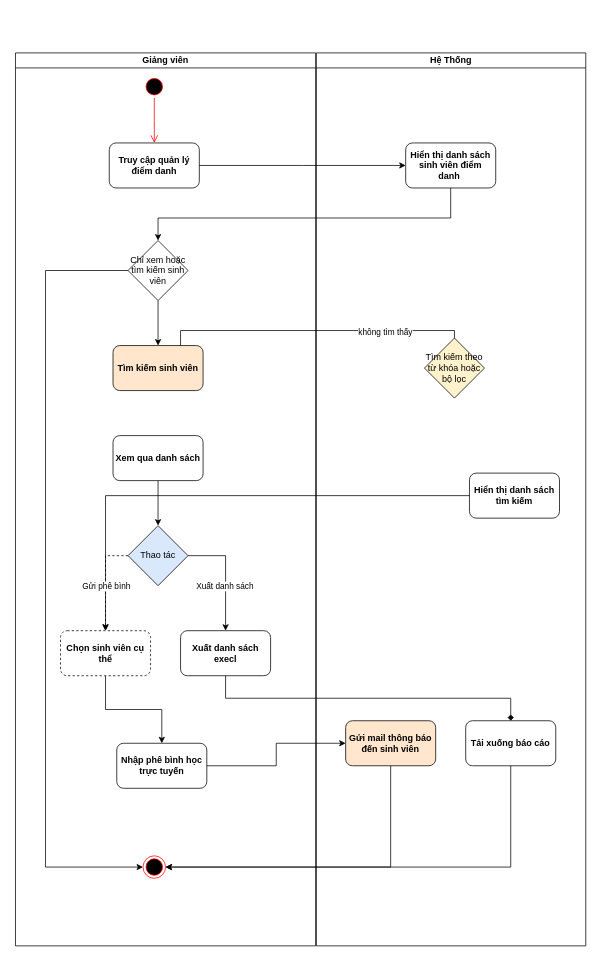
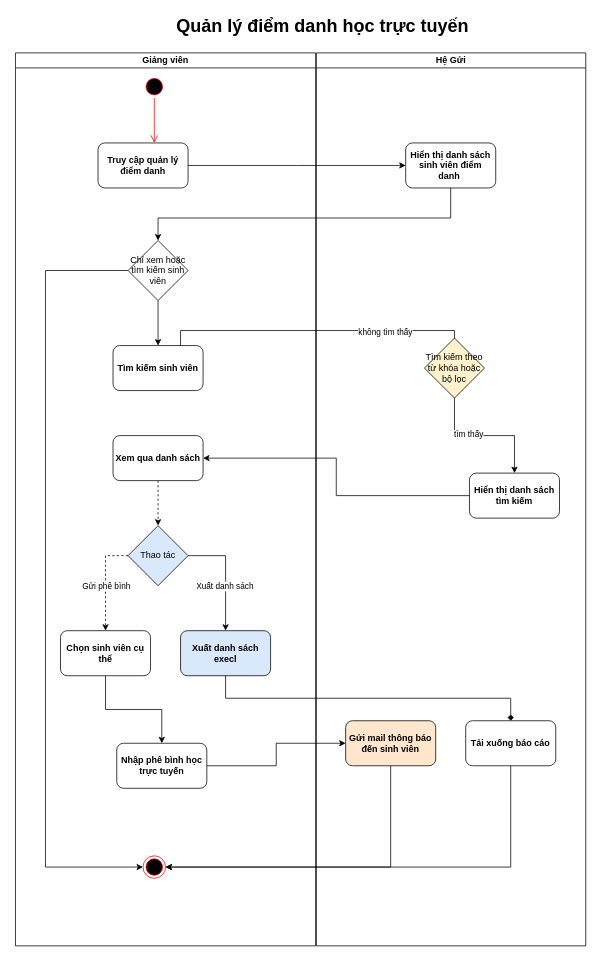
node "Quản lý điểm danh học trực tuyến": added
node "Hệ Thống": label "Hệ Thống" -> "Hệ Gửi"
node "Truy cập quản lý điểm danh": moved (154, 165) -> (143, 165)
node "Tìm kiếm sinh viên": fillcolor #ffe6cc -> #ffffff
edge "Tìm kiếm theo từ khóa hoặc bộ lọc" -> "Hiển thị danh sách tìm kiếm": added, label "tìm thấy"
edge "Hiển thị danh sách tìm kiếm" -> "Chọn sinh viên cụ thể": now "Hiển thị danh sách tìm kiếm" -> "Xem qua danh sách"
edge "Xem qua danh sách" -> "Thao tác": style solid -> dashed
node "Chọn sinh viên cụ thể": style dashed -> solid
node "Xuất danh sách execl": fillcolor #ffffff -> #dae8fc
